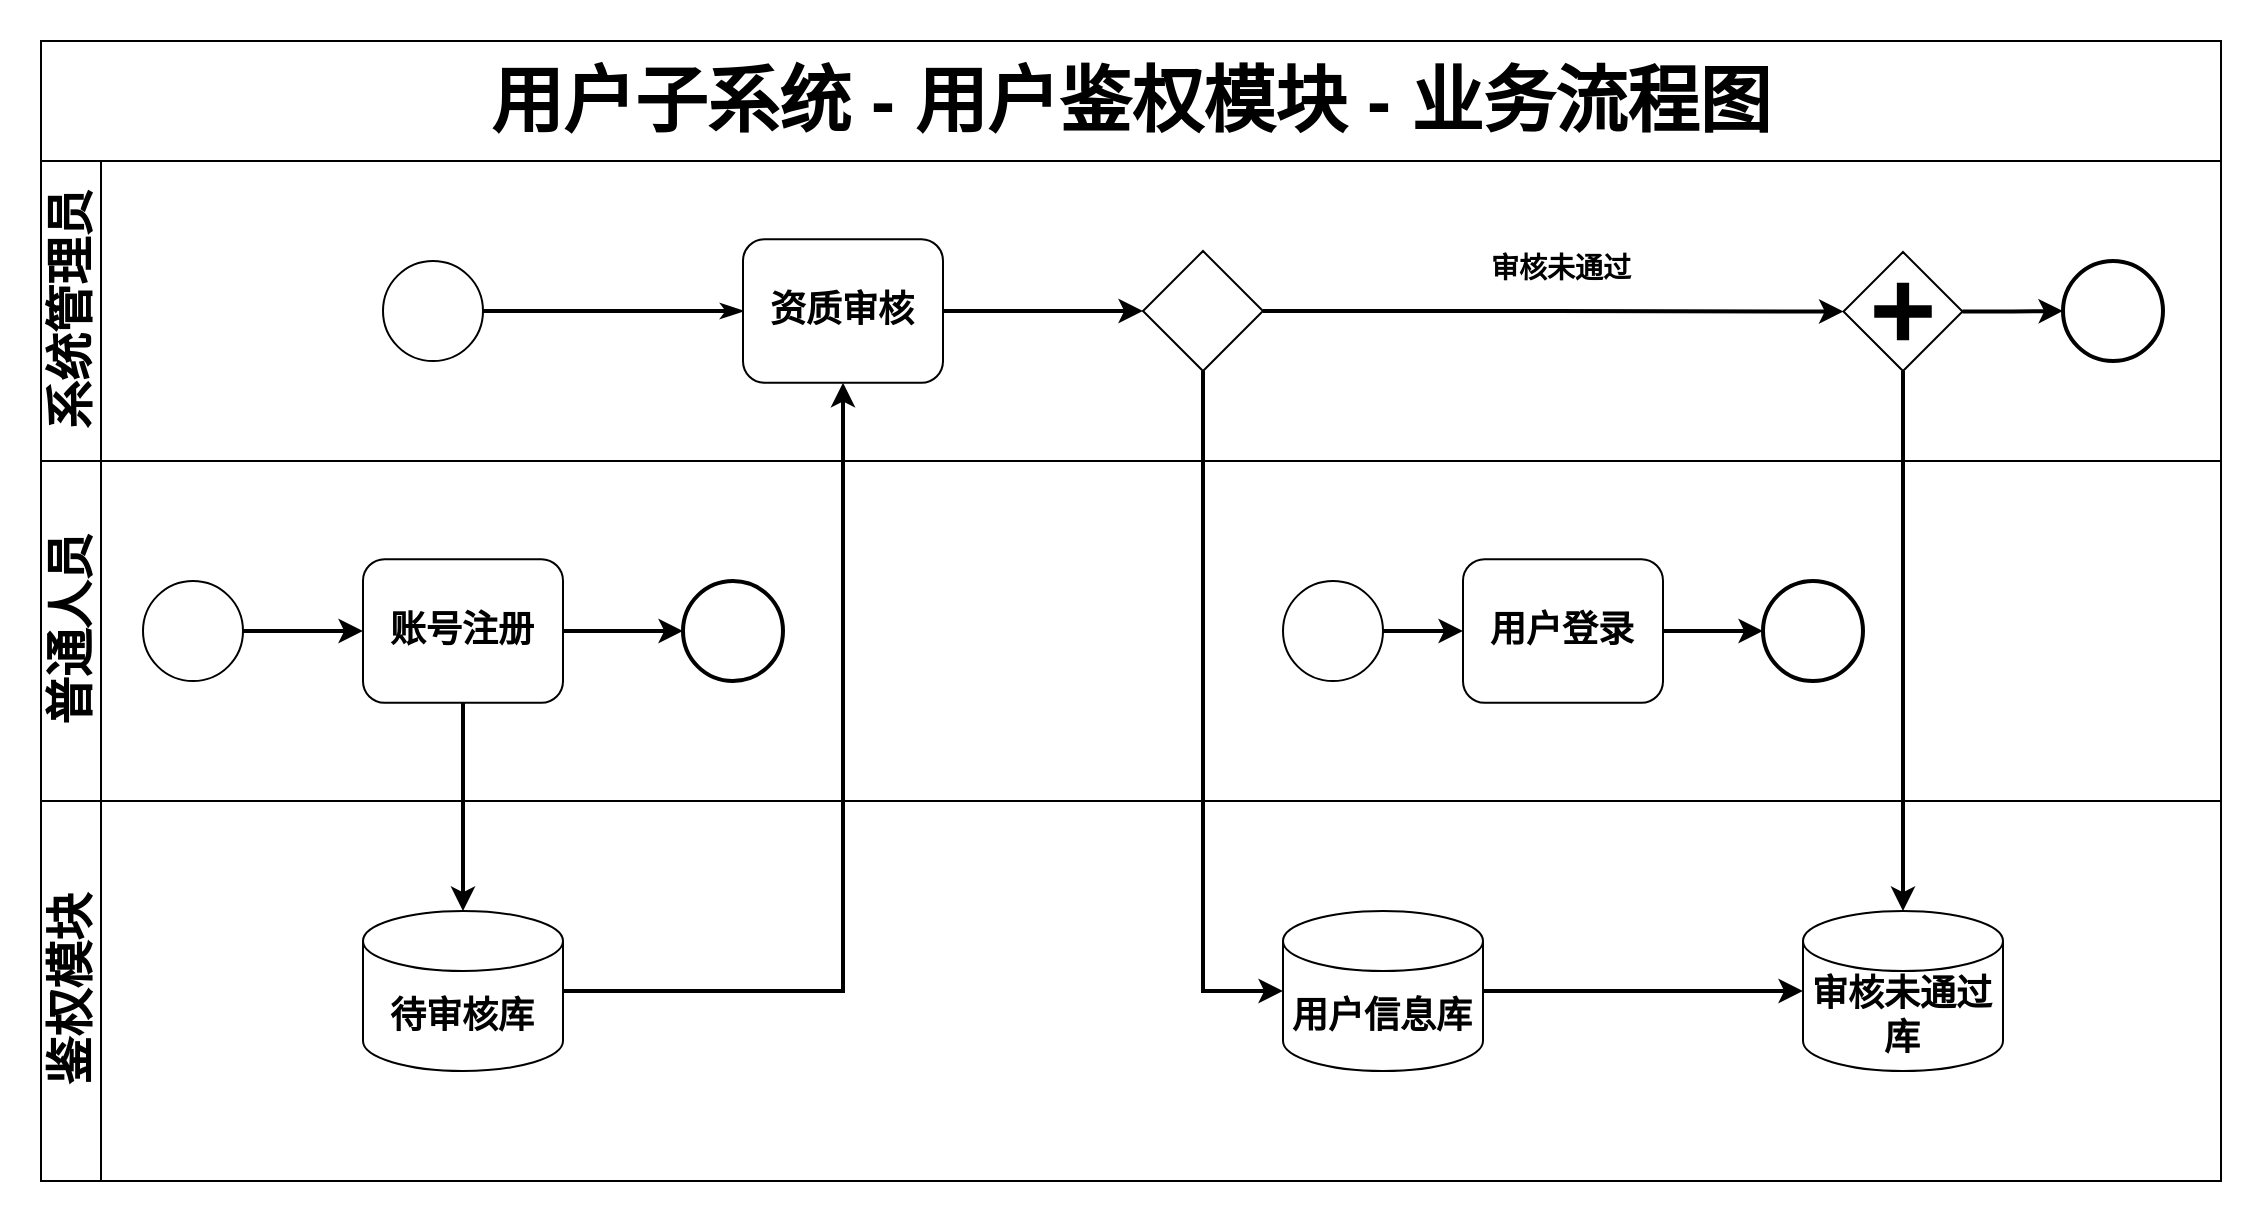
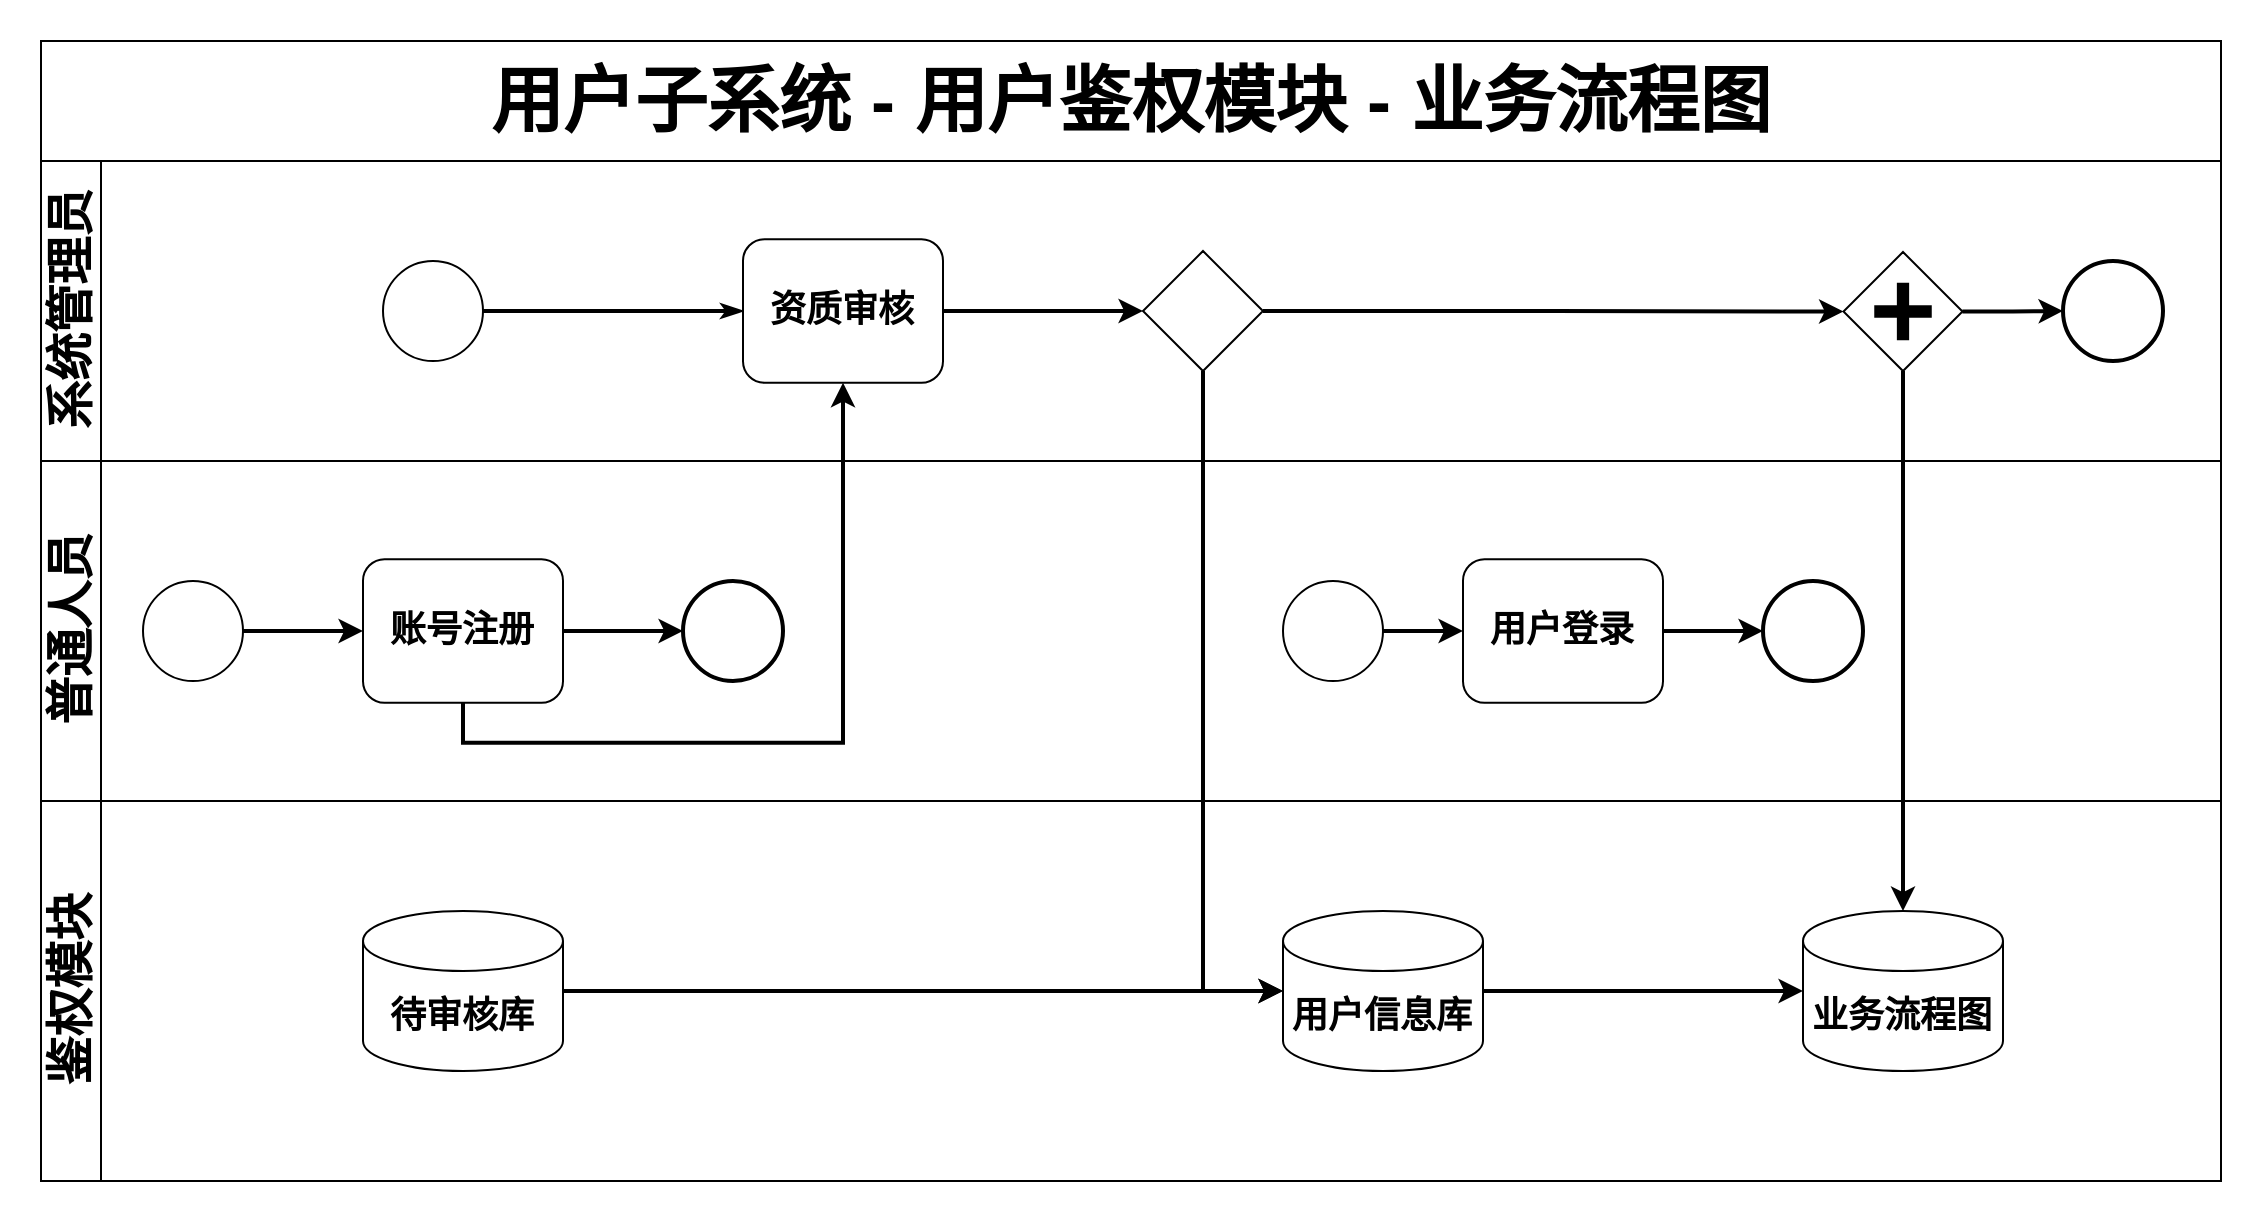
node "审核未通过": removed
edge "账号注册" -> "待审核库": now "账号注册" -> "资质审核"
edge "待审核库" -> "资质审核": now "待审核库" -> "用户信息库"
node "审核未通过库": label "审核未通过库" -> "业务流程图"
